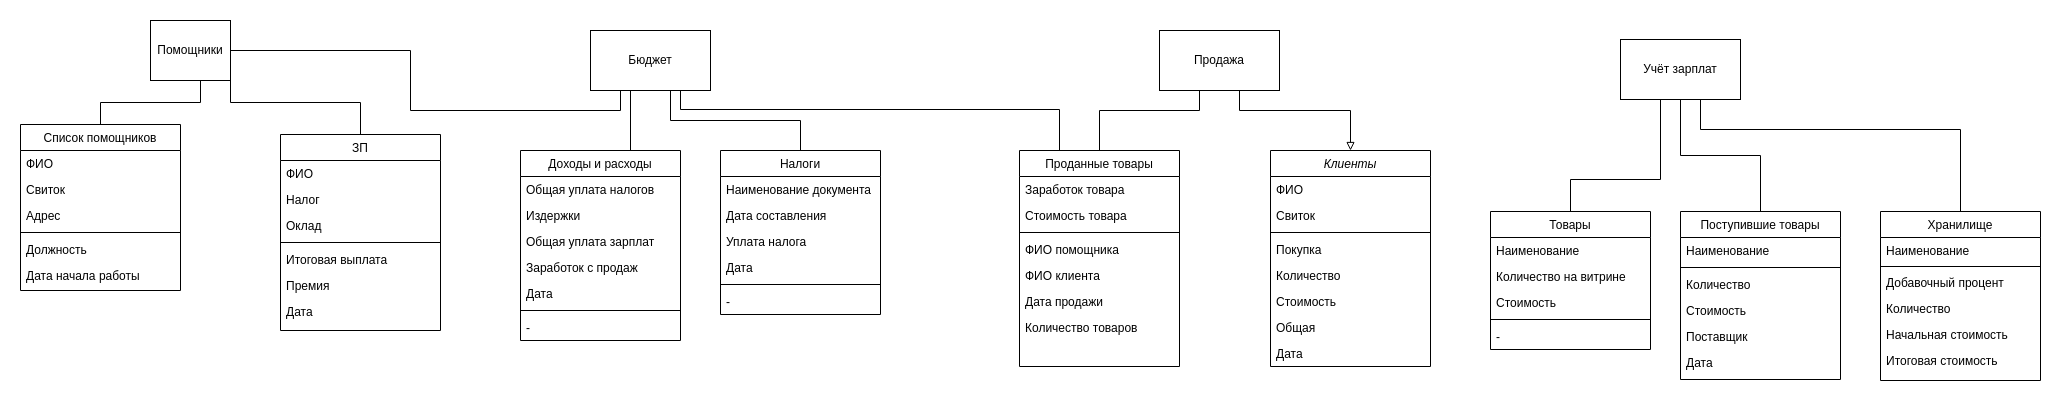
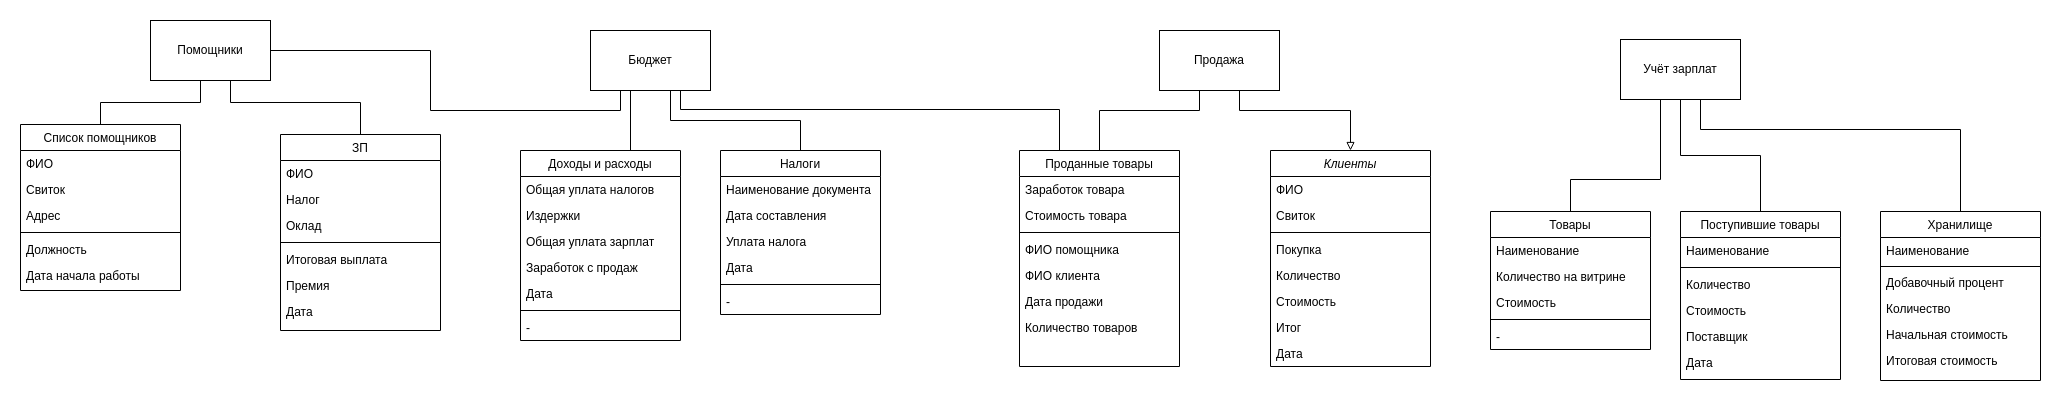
node "Помощники": size 80x60 -> 120x60
node "Общая": label "Общая" -> "Итог"
